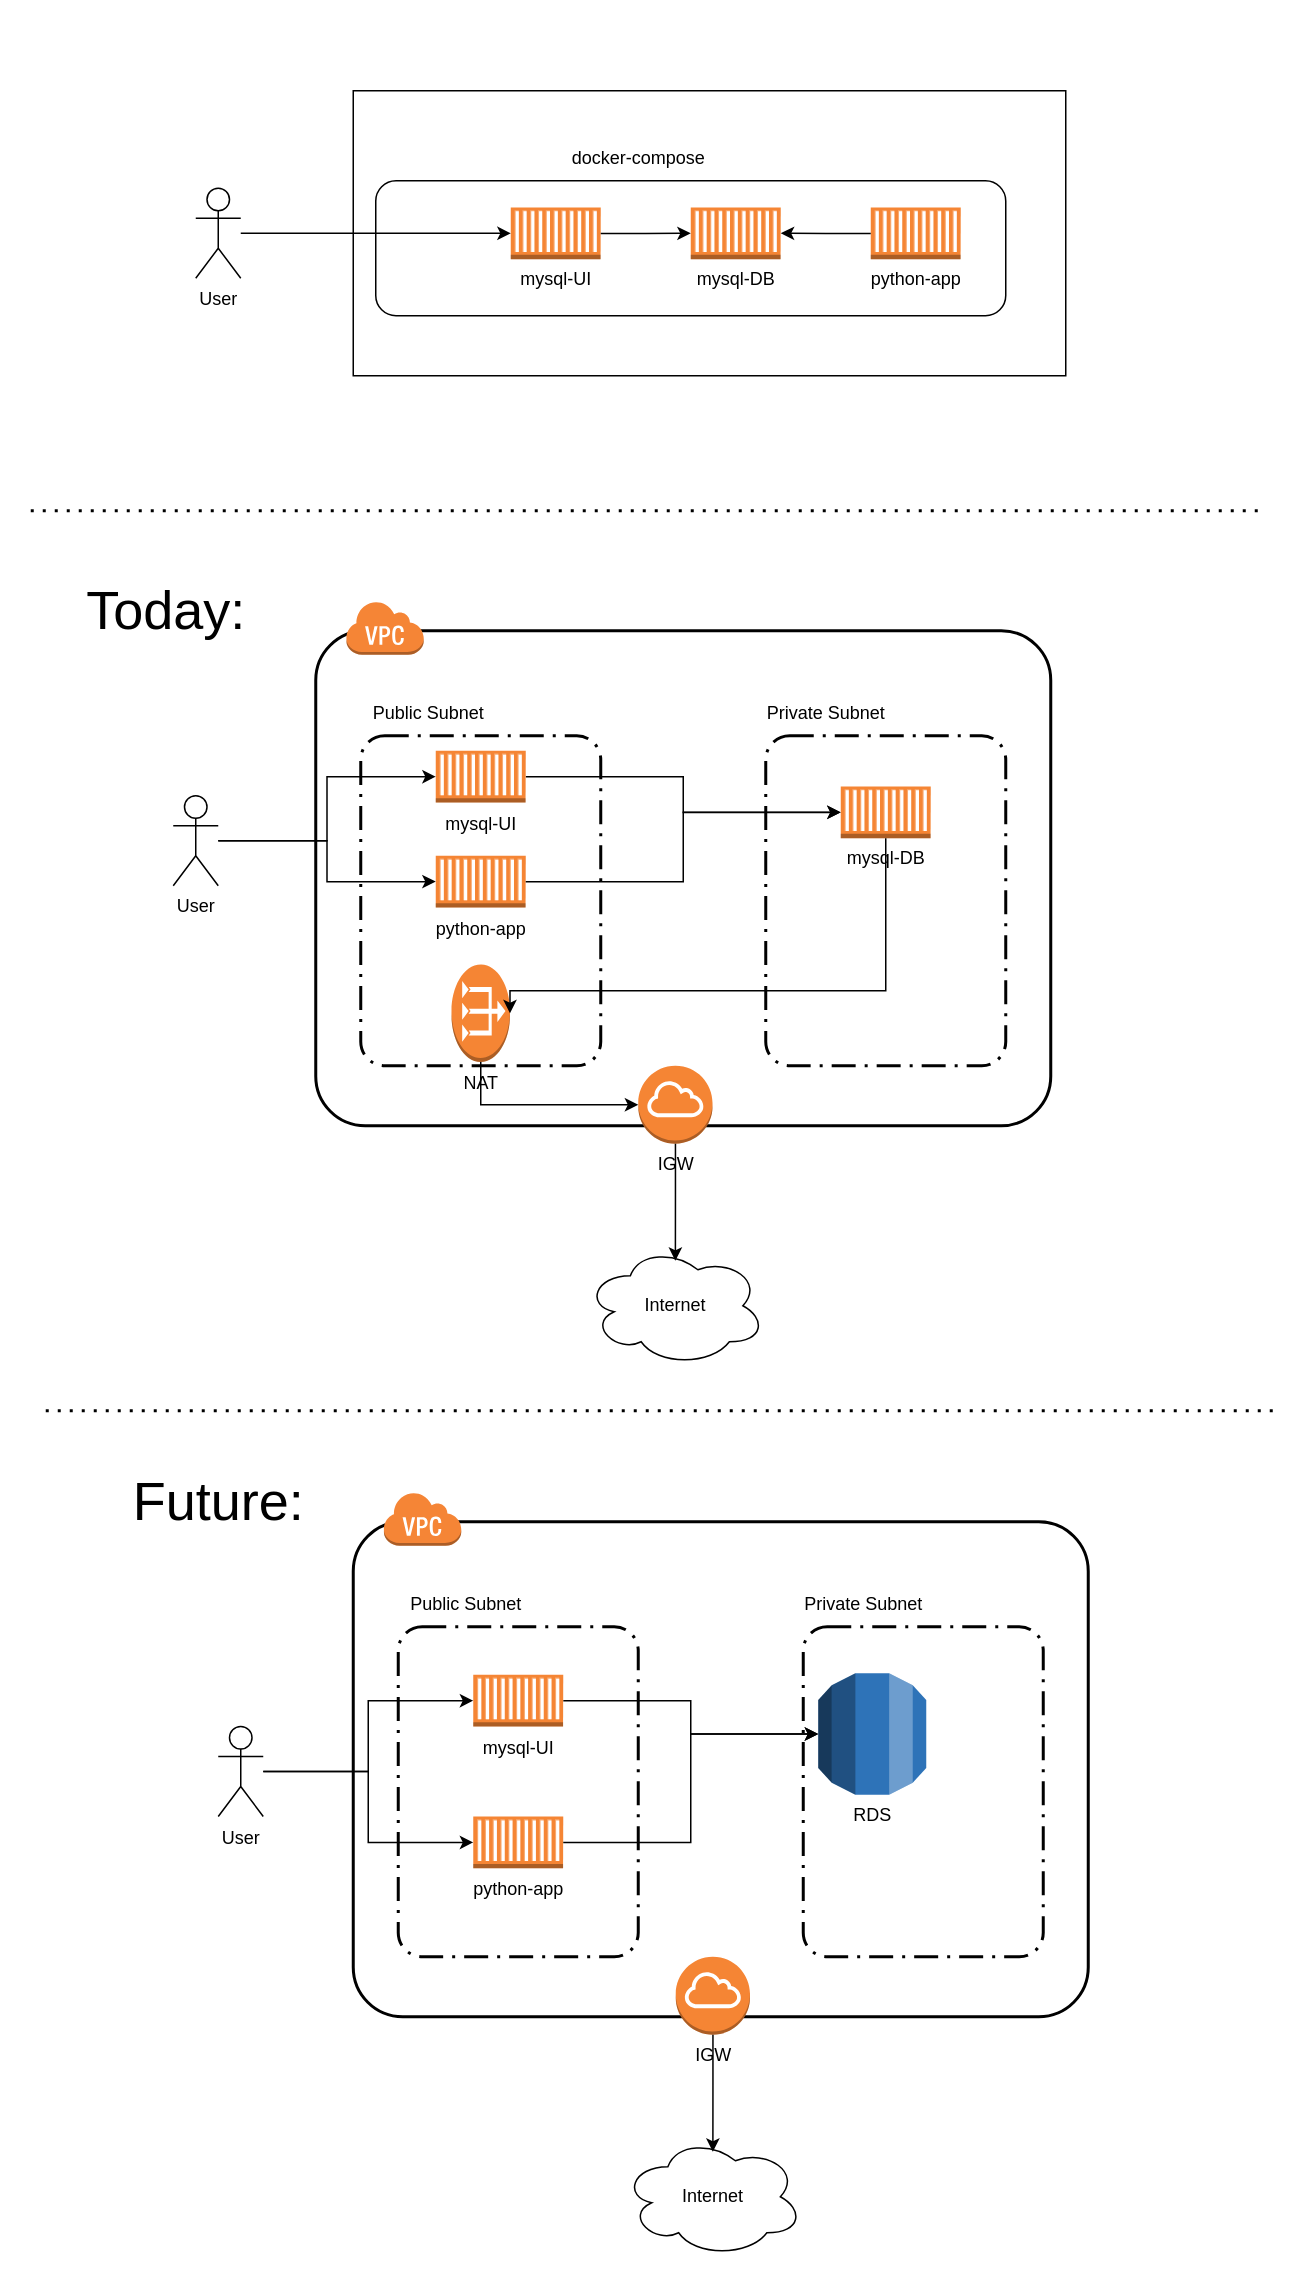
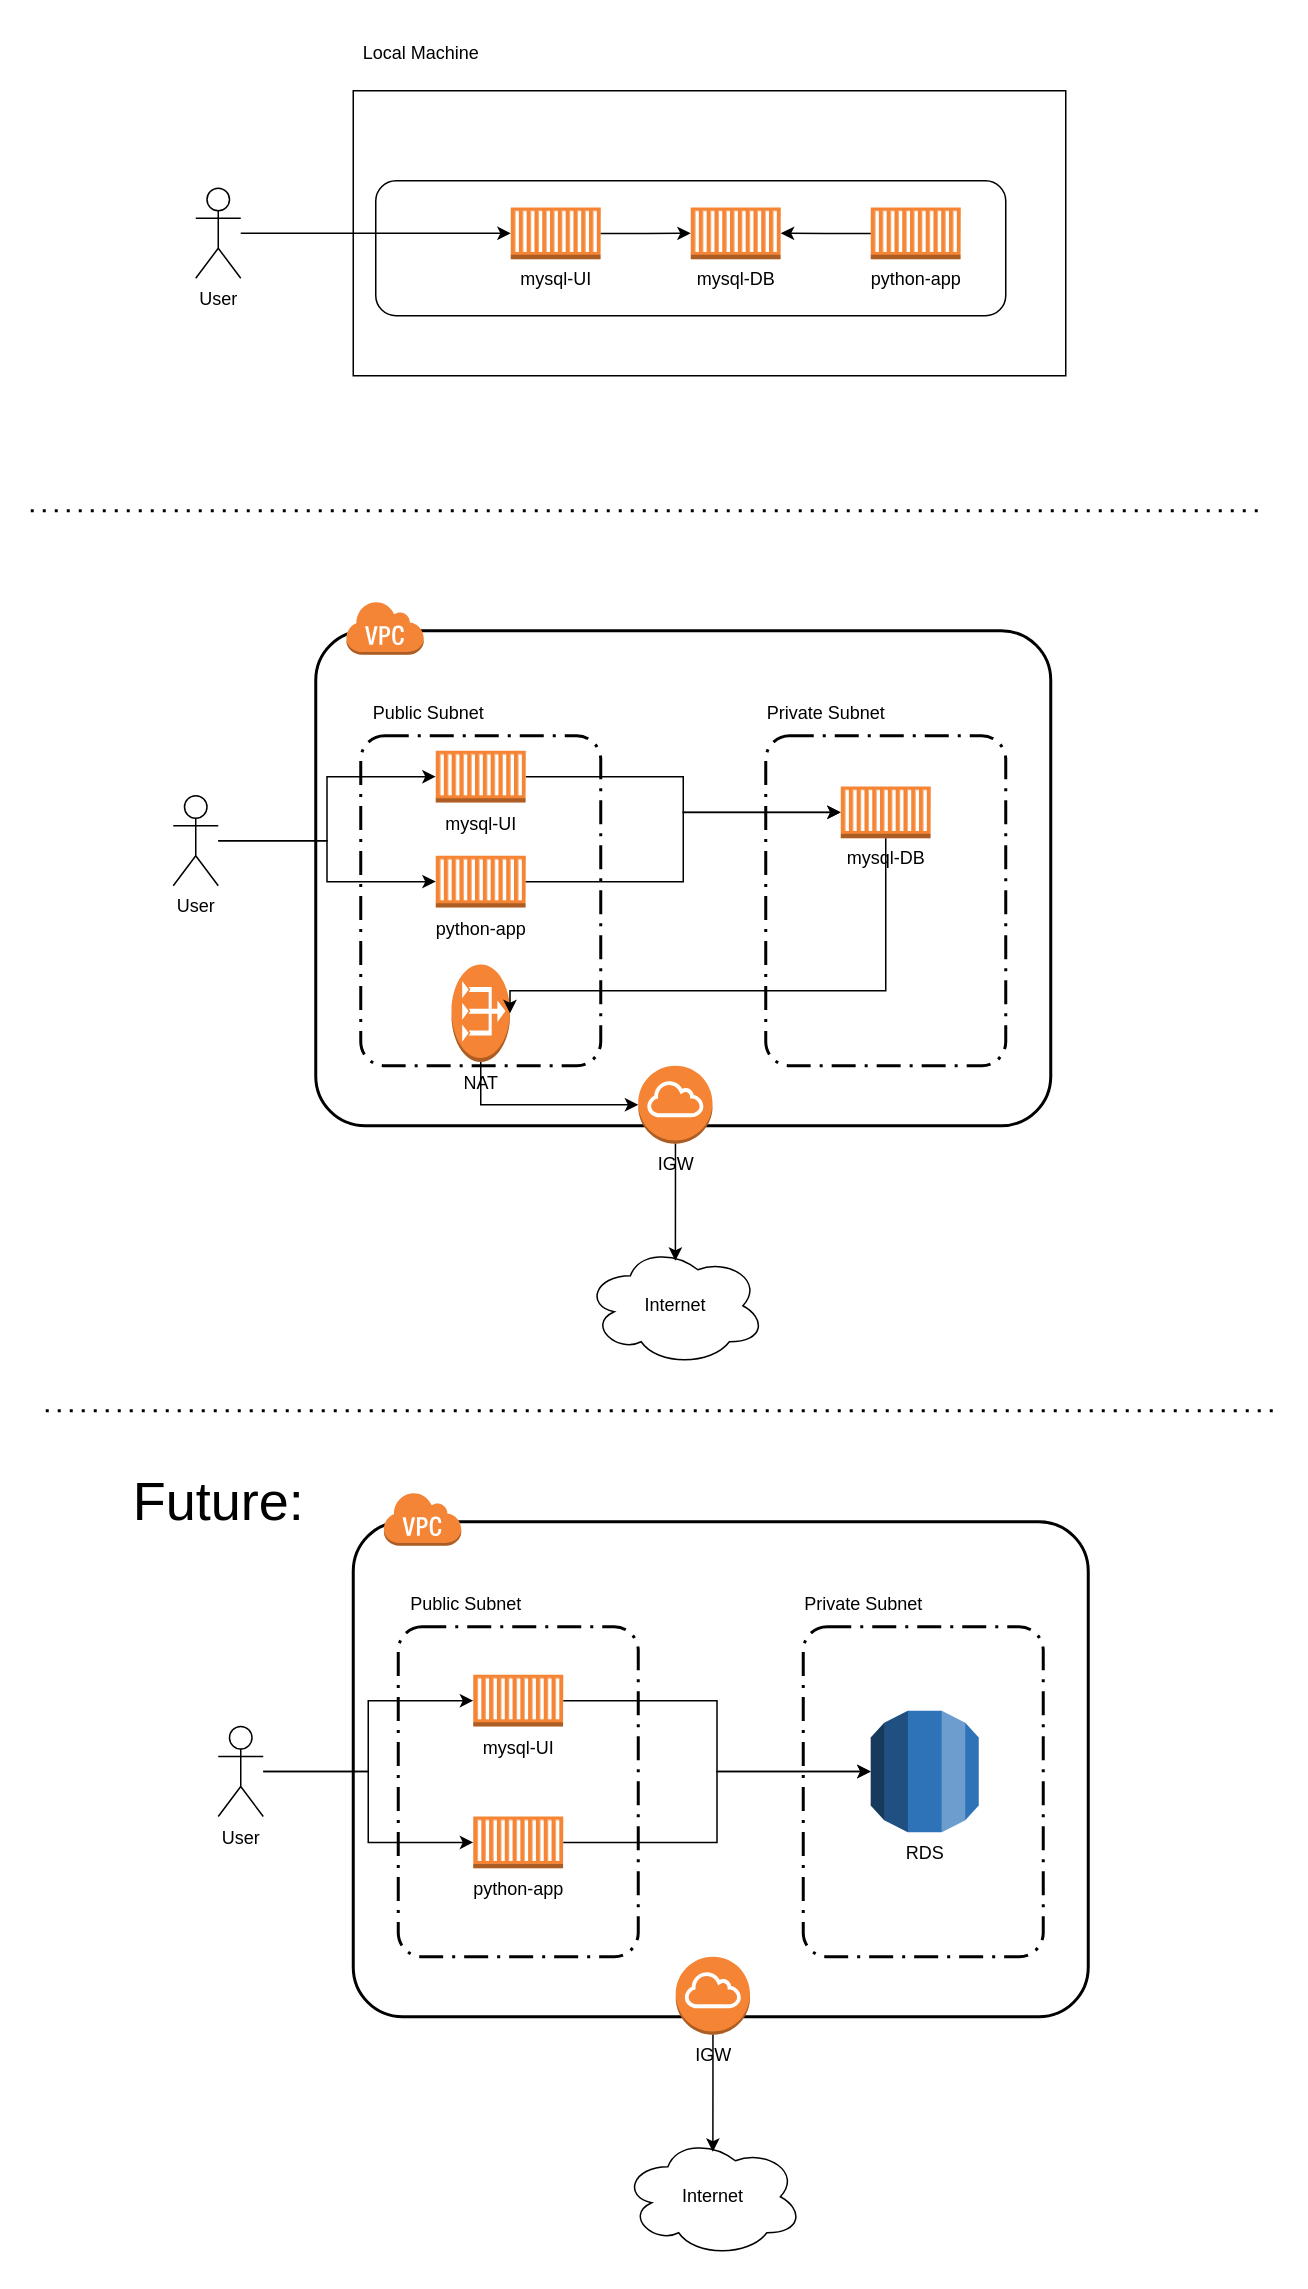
node "Local Machine": added
node "docker-compose": removed
node "Today:": removed
node "RDS": moved (872, 1734) -> (925, 1772)
